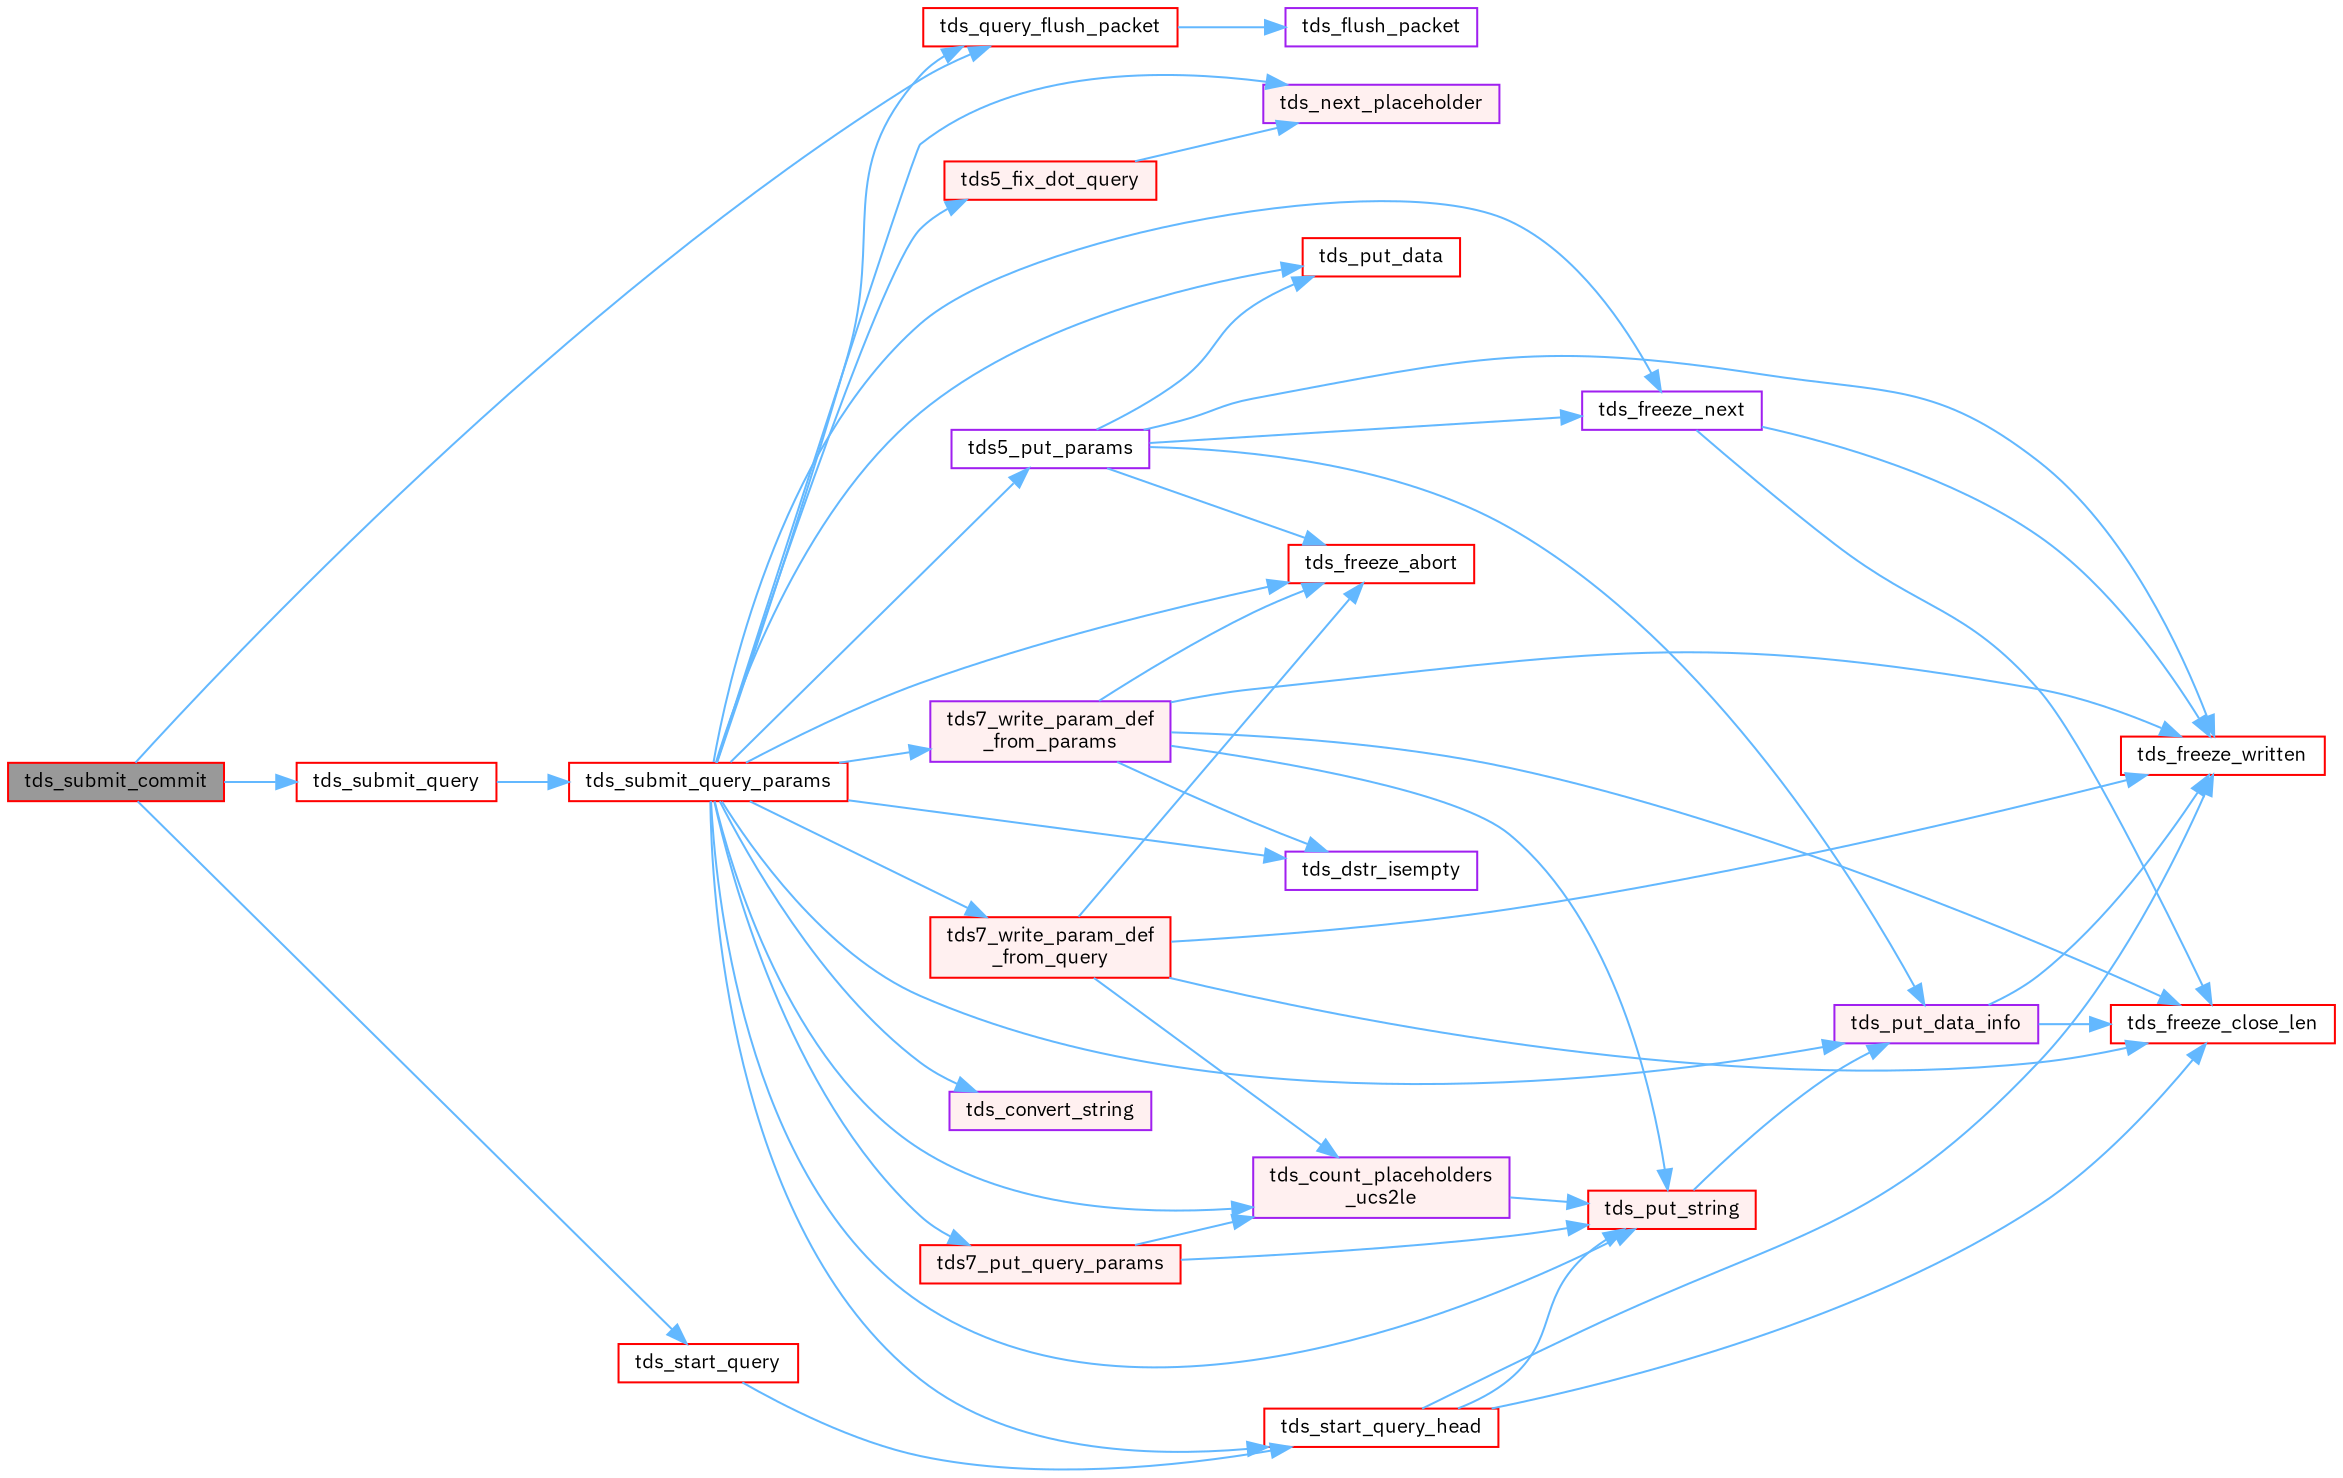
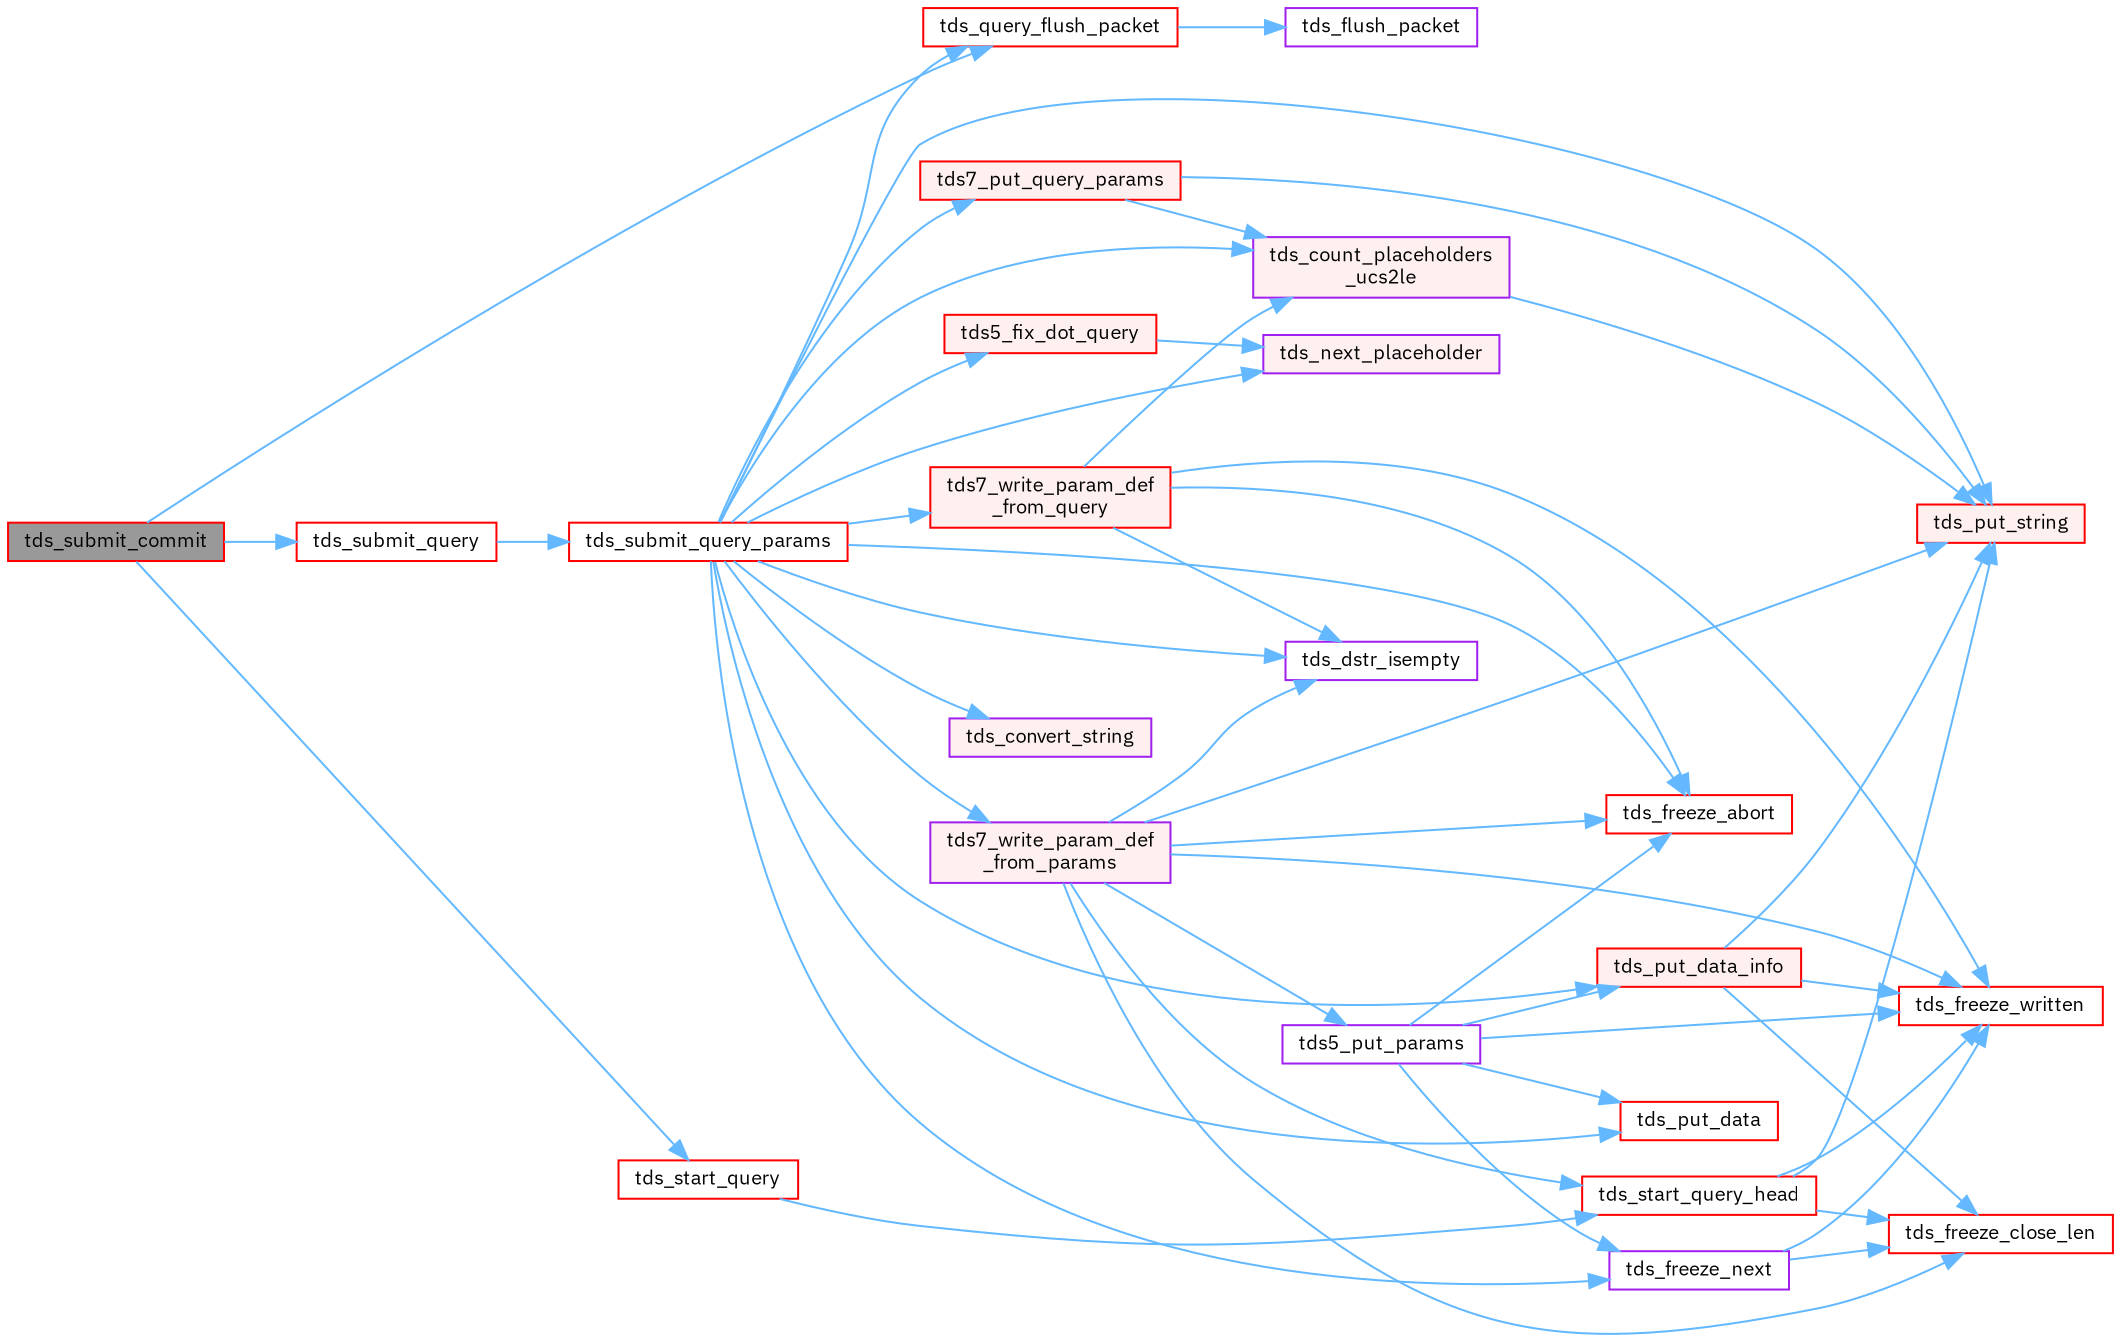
edge "tds_submit_query_params" -> "tds5_put_params": now "tds7_write_param_def _from_params" -> "tds5_put_params"
node "tds_put_data_info": color purple -> red
edge "tds7_write_param_def _from_query" -> "tds_freeze_close_len": now "tds7_write_param_def _from_query" -> "tds_dstr_isempty"
edge "tds_put_string" -> "tds_put_data_info": reversed
edge "tds_submit_query_params" -> "tds_start_query_head": now "tds7_write_param_def _from_params" -> "tds_start_query_head"
